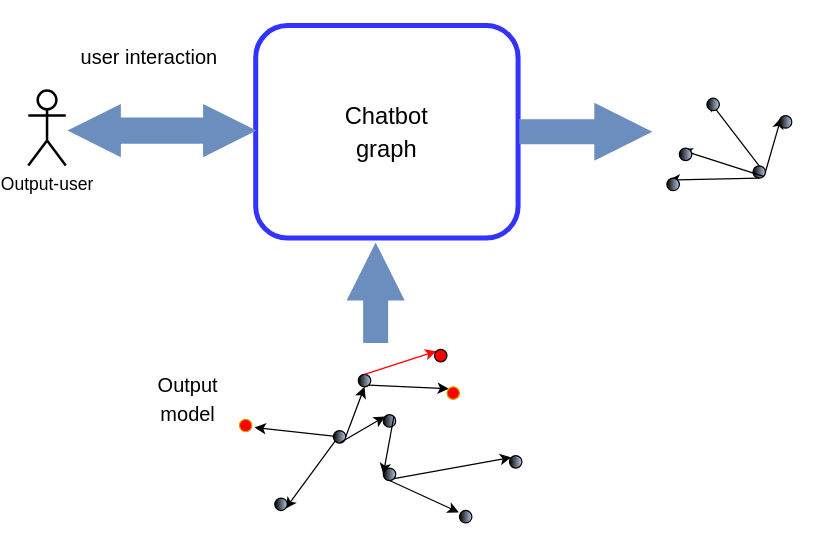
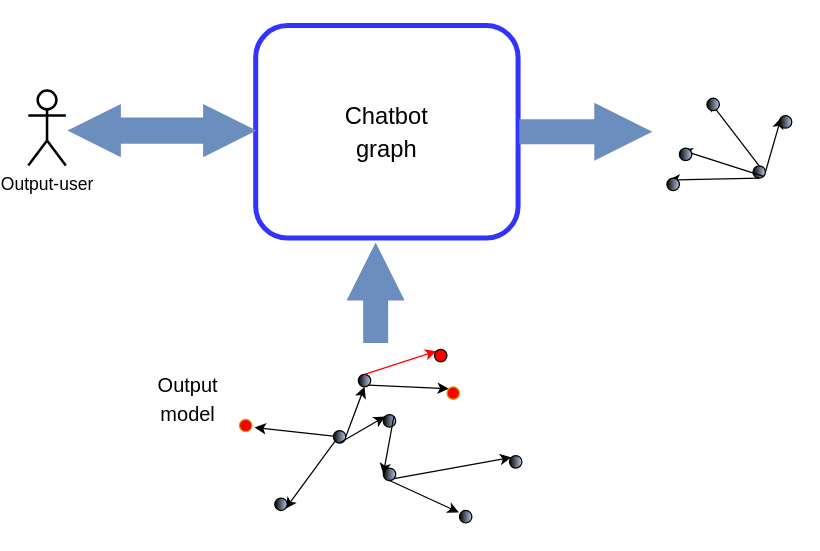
node "user interaction": removed
